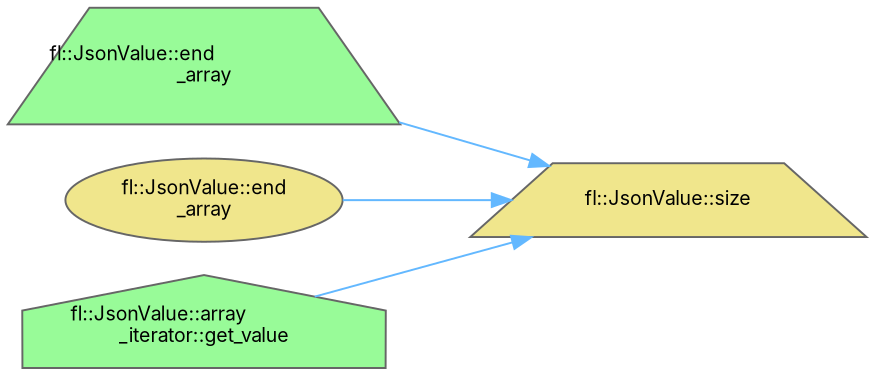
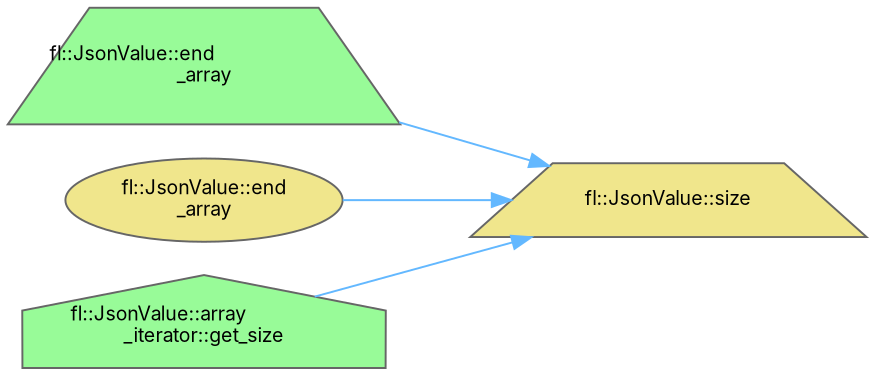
node "fl::JsonValue::array _iterator::get_value": label "fl::JsonValue::array _iterator::get_value" -> "fl::JsonValue::array _iterator::get_size"
